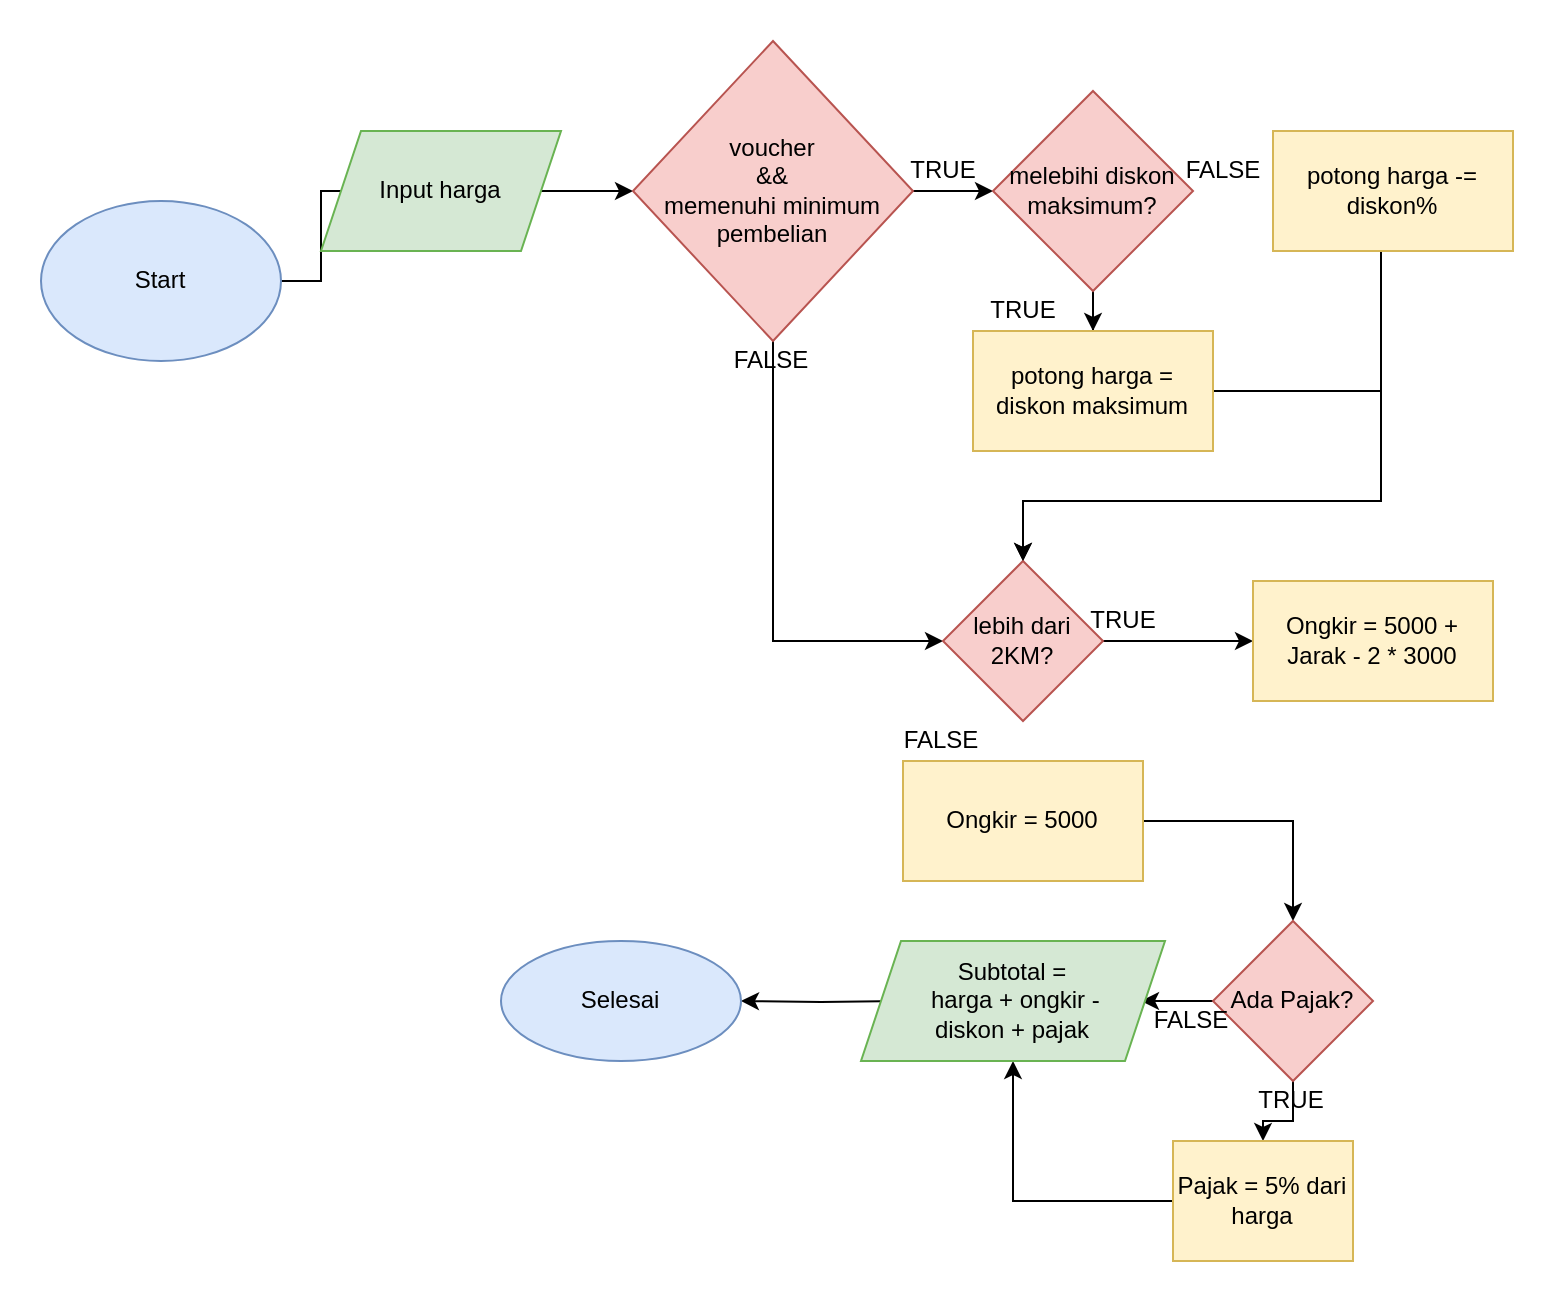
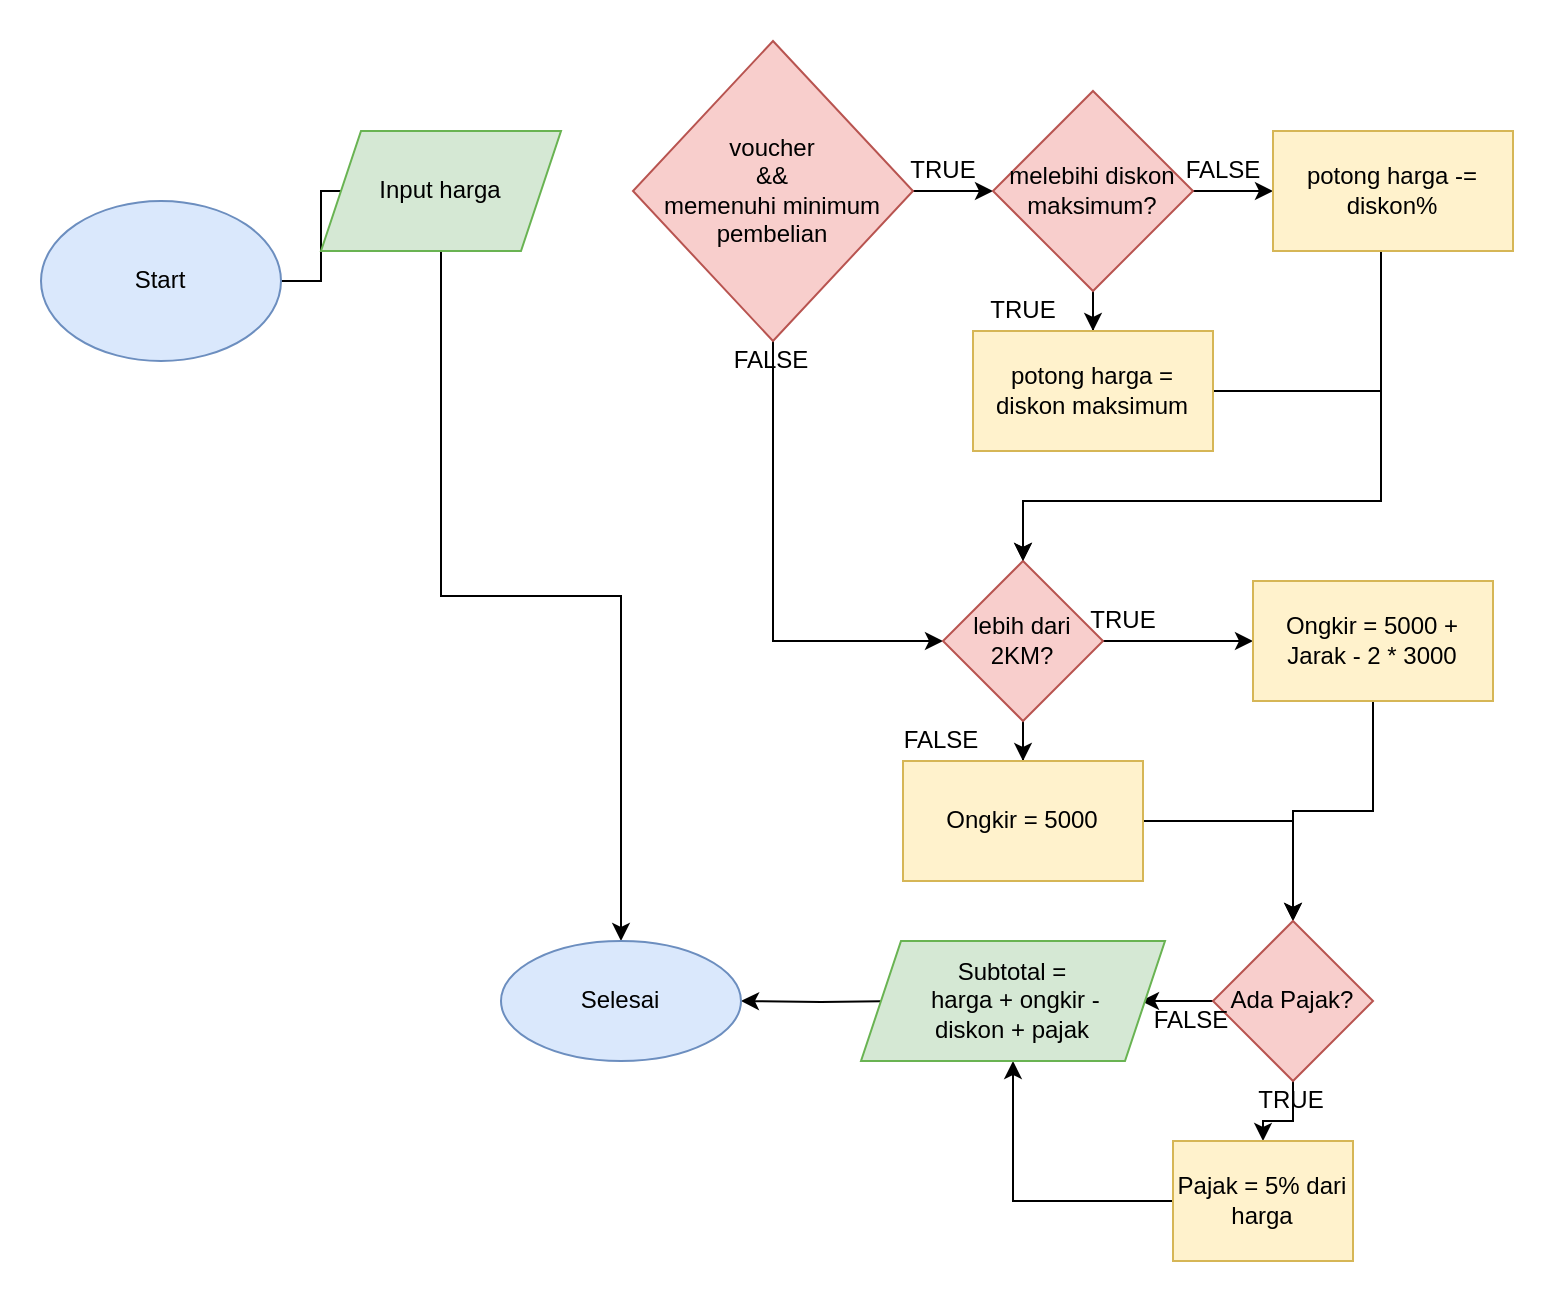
edge "Input harga" -> "voucher && memenuhi minimum pembelian": now "Input harga" -> "Selesai"
edge "melebihi diskon maksimum?" -> "potong harga -= diskon%": added
edge "lebih dari 2KM?" -> "Ongkir = 5000": added
edge "Ongkir = 5000 + Jarak - 2 * 3000" -> "Ada Pajak?": added
